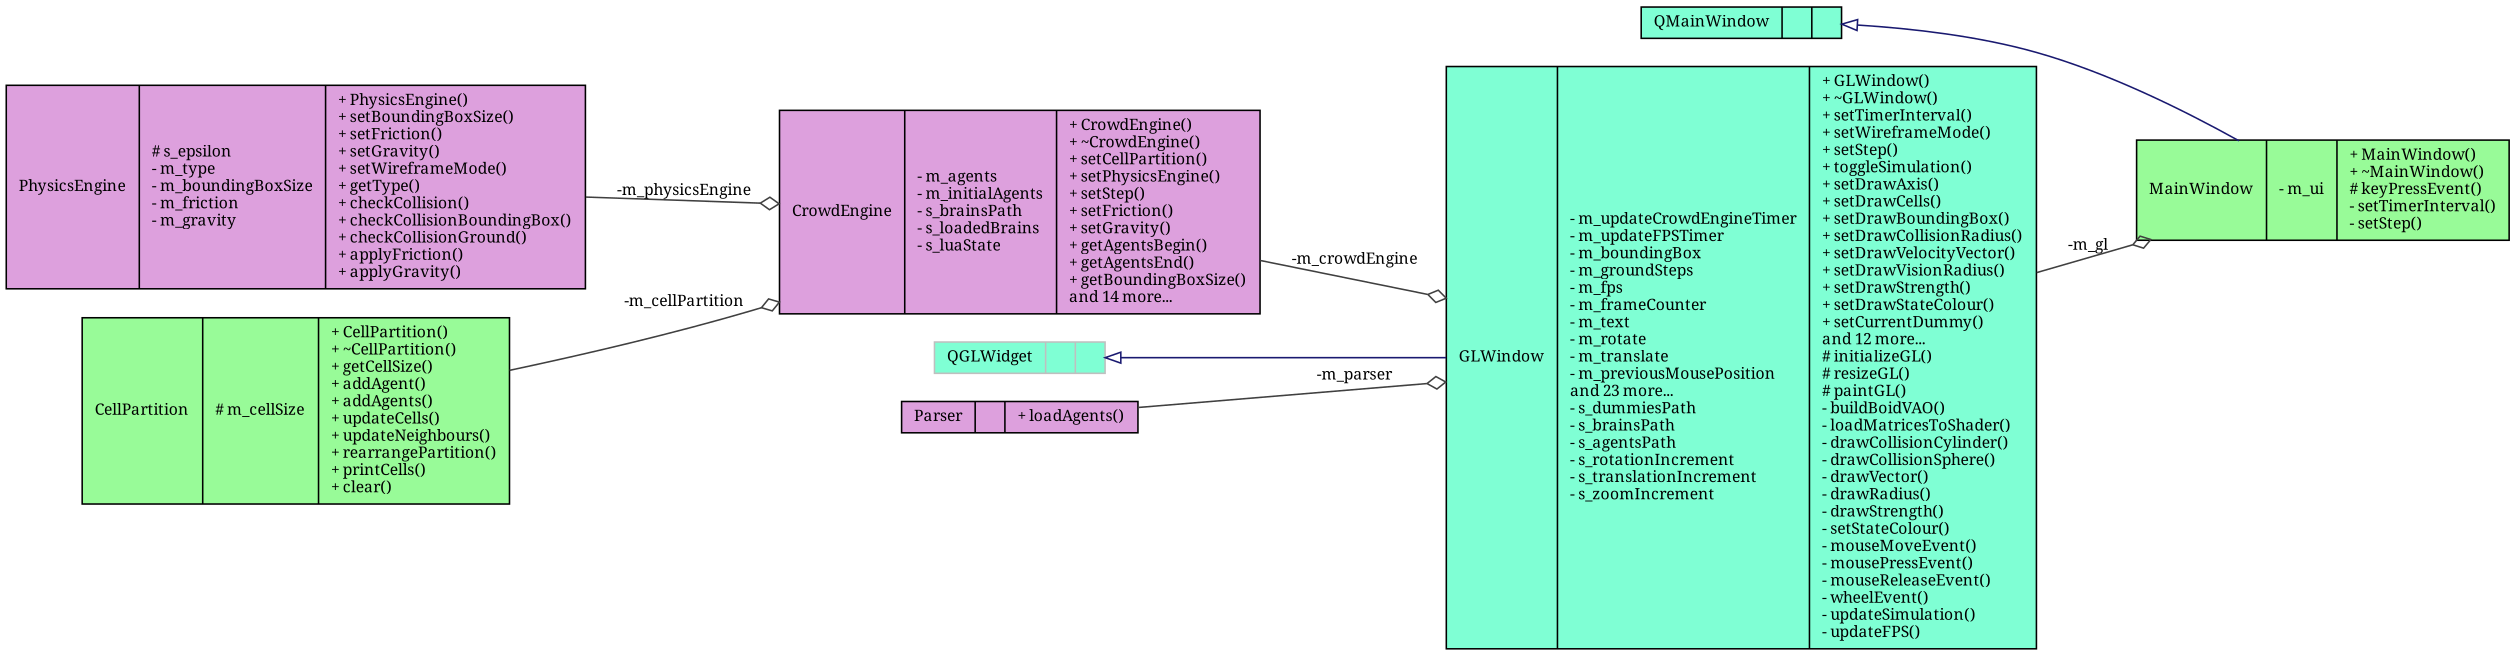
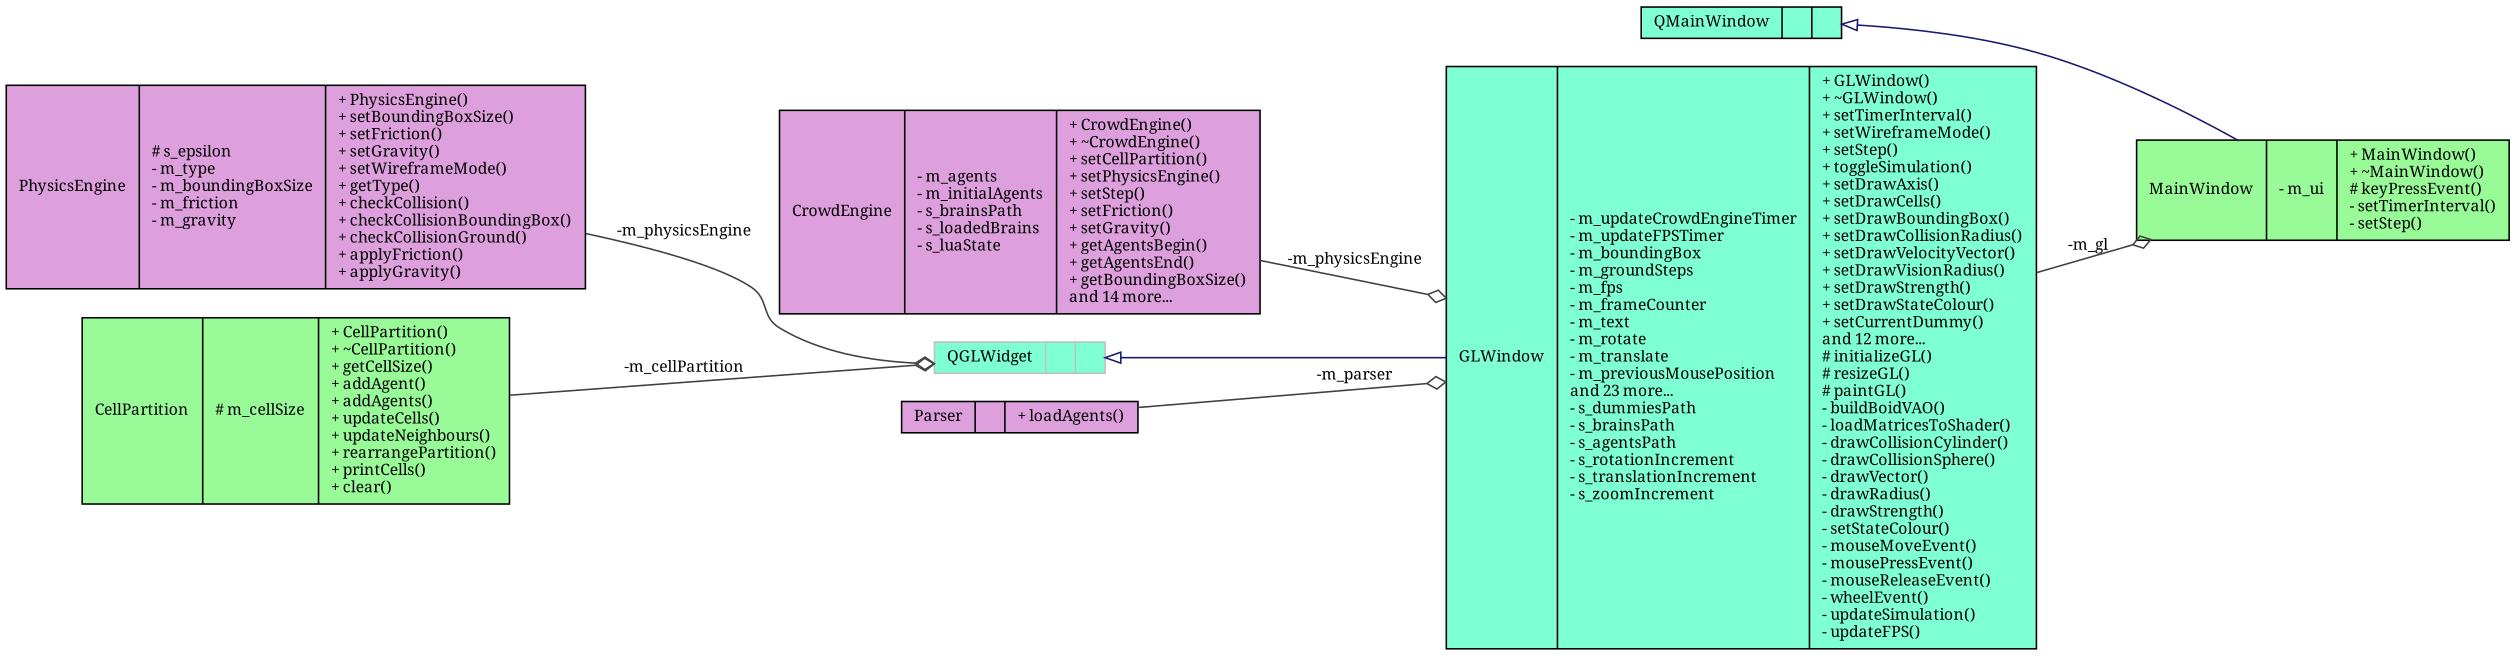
edge "PhysicsEngine" -> "CrowdEngine": now "PhysicsEngine" -> "QGLWidget"
edge "CrowdEngine" -> "GLWindow": label " -m_crowdEngine" -> " -m_physicsEngine"
edge "CellPartition" -> "CrowdEngine": now "CellPartition" -> "QGLWidget"
